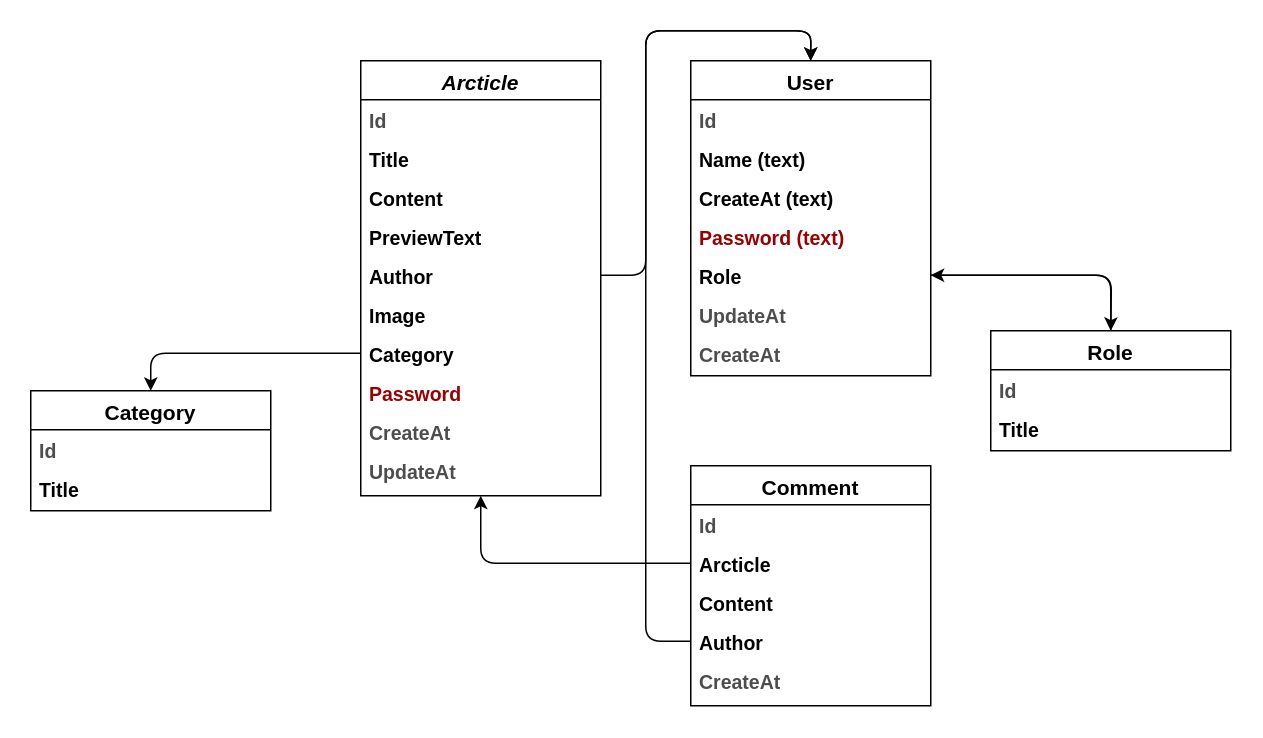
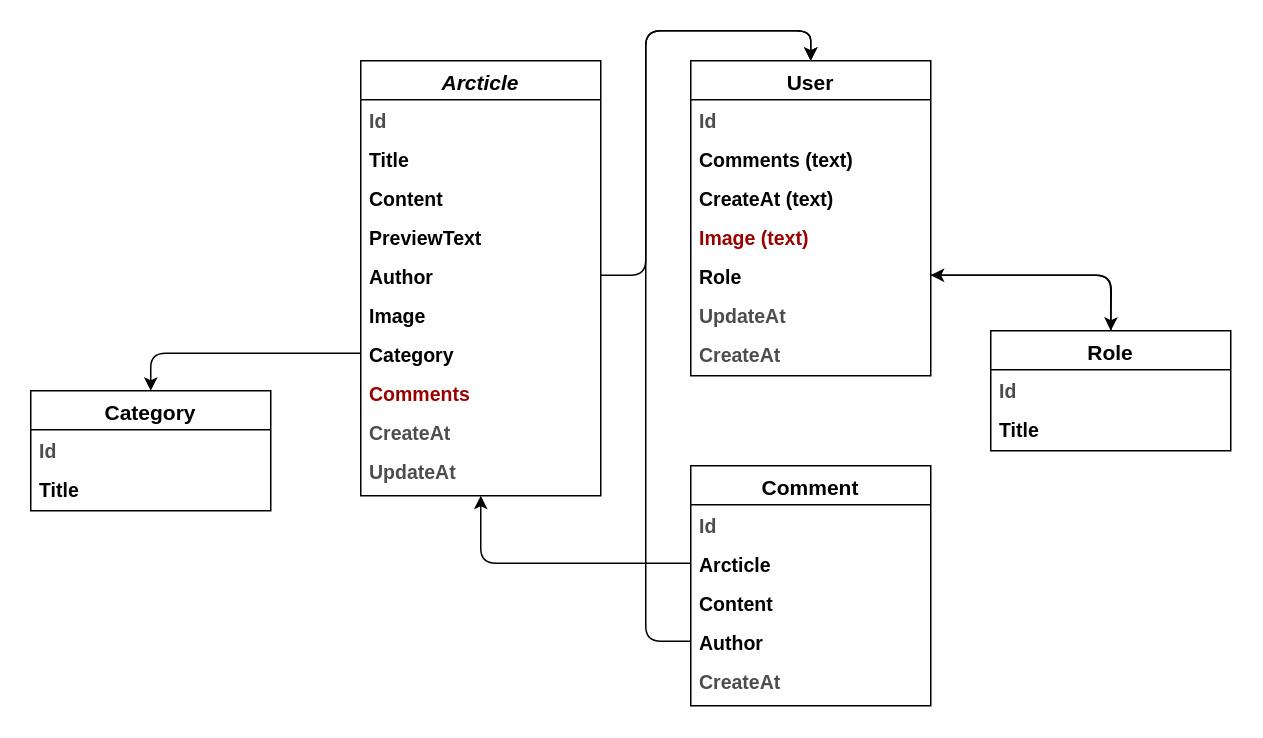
node "Name (text)": label "Name (text)" -> "Comments (text)"
node "Password (text)": label "Password (text)" -> "Image (text)"
node "Password": label "Password" -> "Comments"
